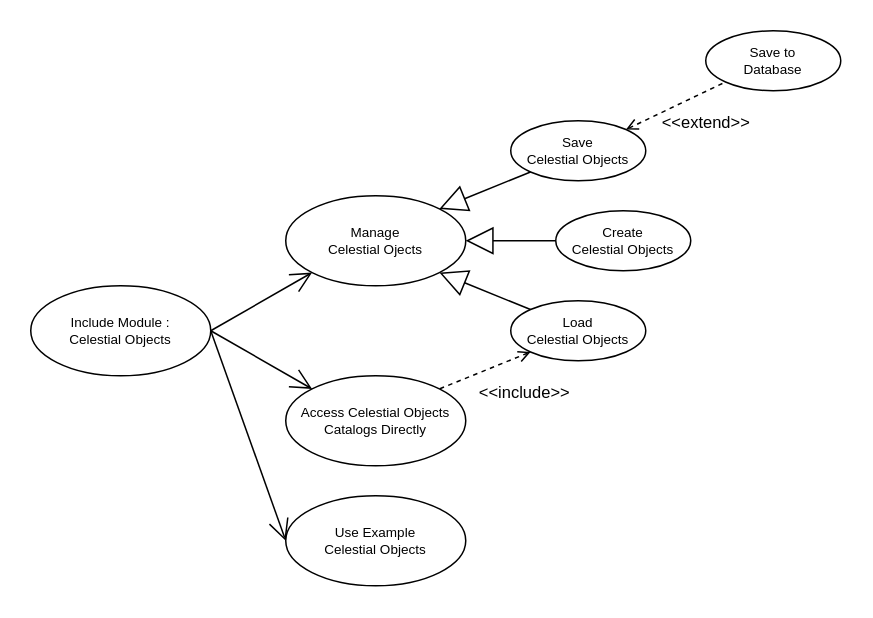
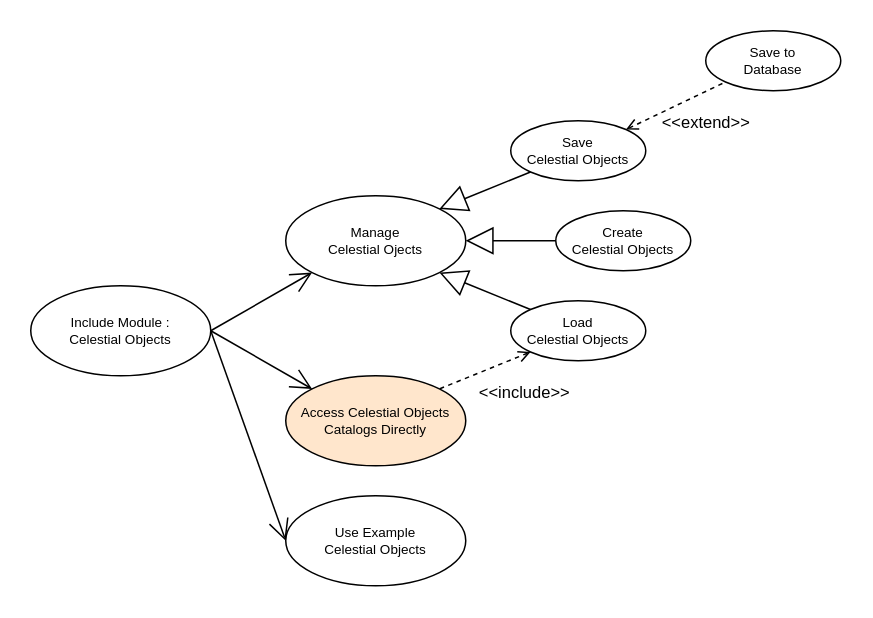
node "Access Celestial Objects Catalogs Directly": fillcolor #ffffff -> #ffe6cc
